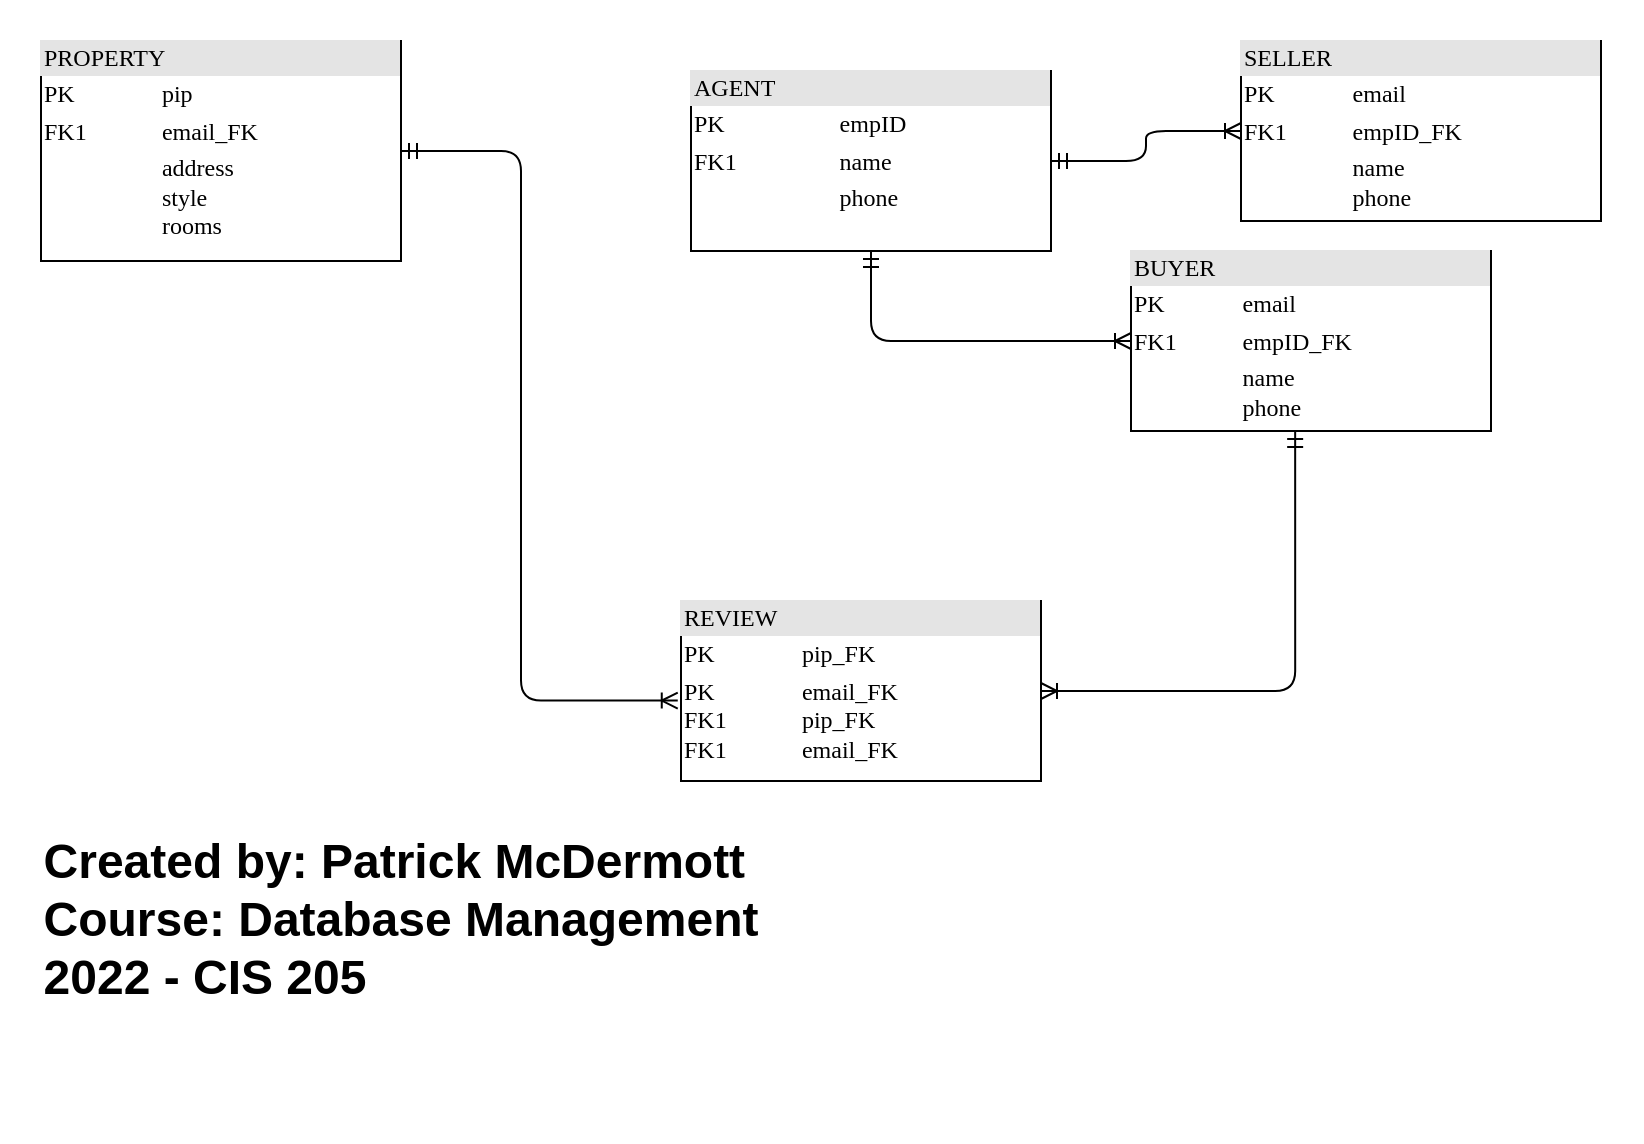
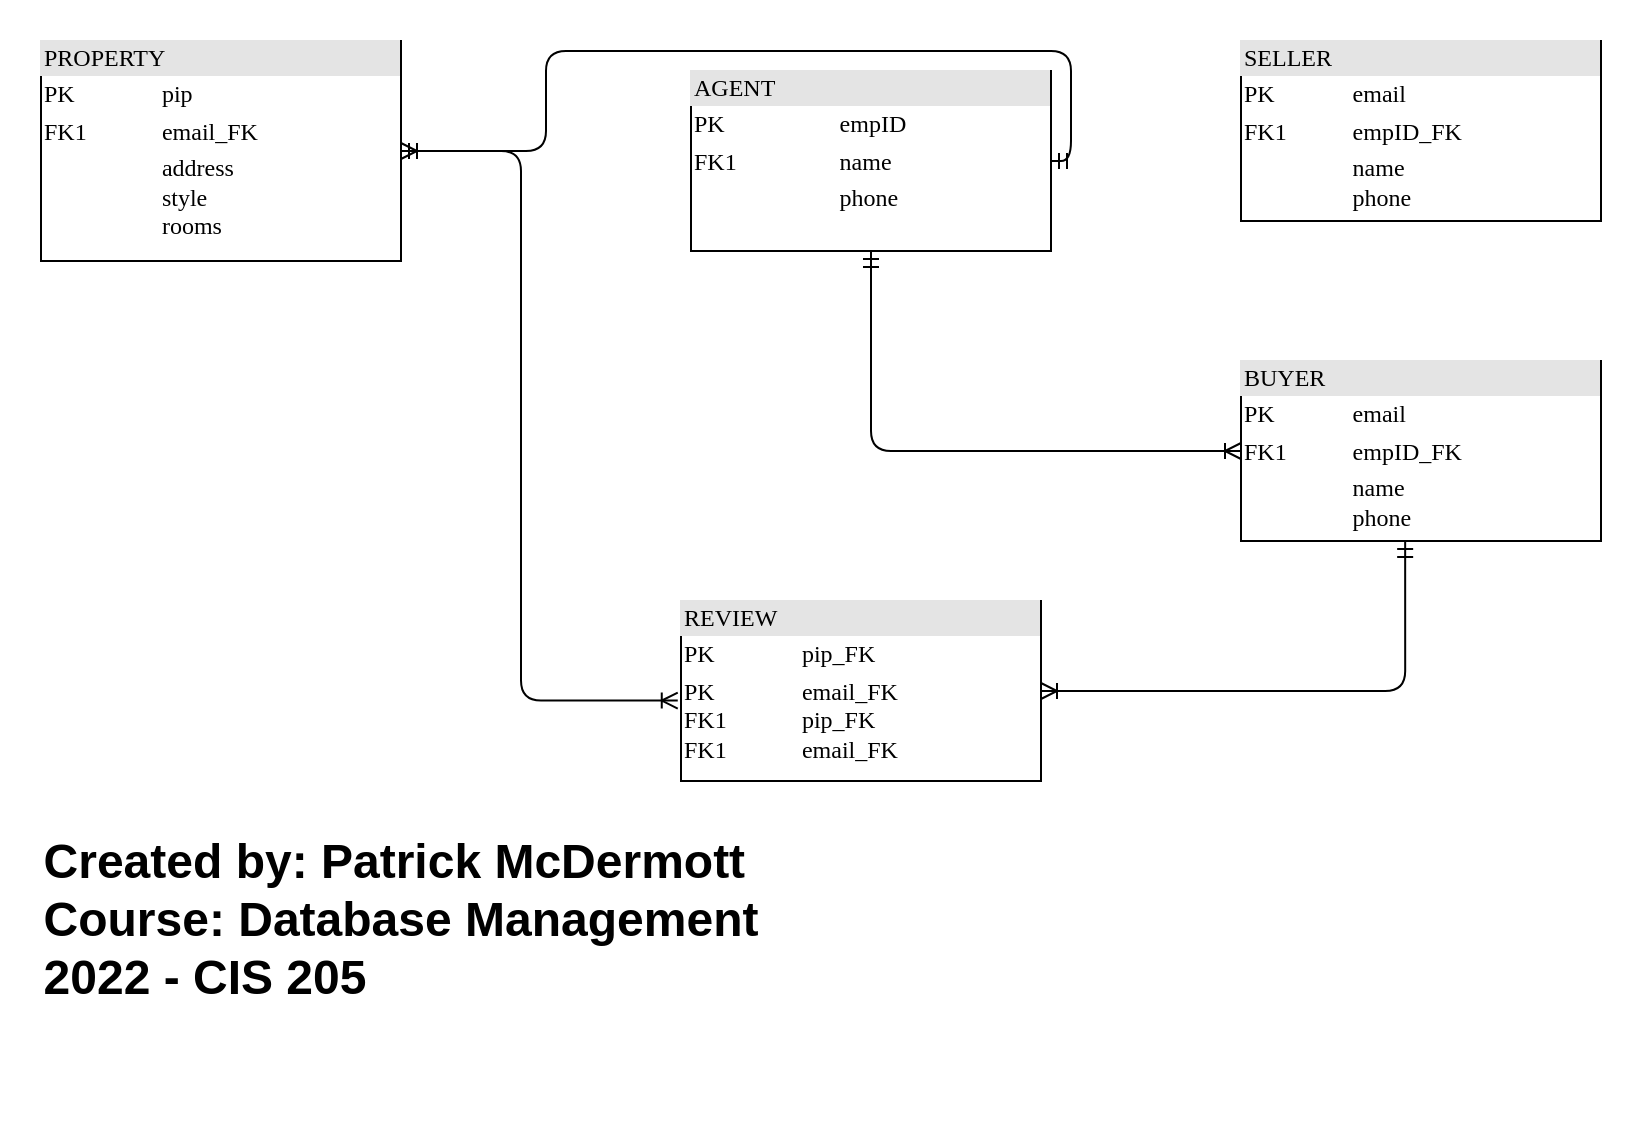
edge "SELLER PK email FK1 empID_FK name phone" -- "AGENT PK empID FK1 name phone": now "PROPERTY PK pip FK1 email_FK address style rooms" -- "AGENT PK empID FK1 name phone"
node "BUYER PK email FK1 empID_FK name phone": moved (1311, 341) -> (1421, 451)
